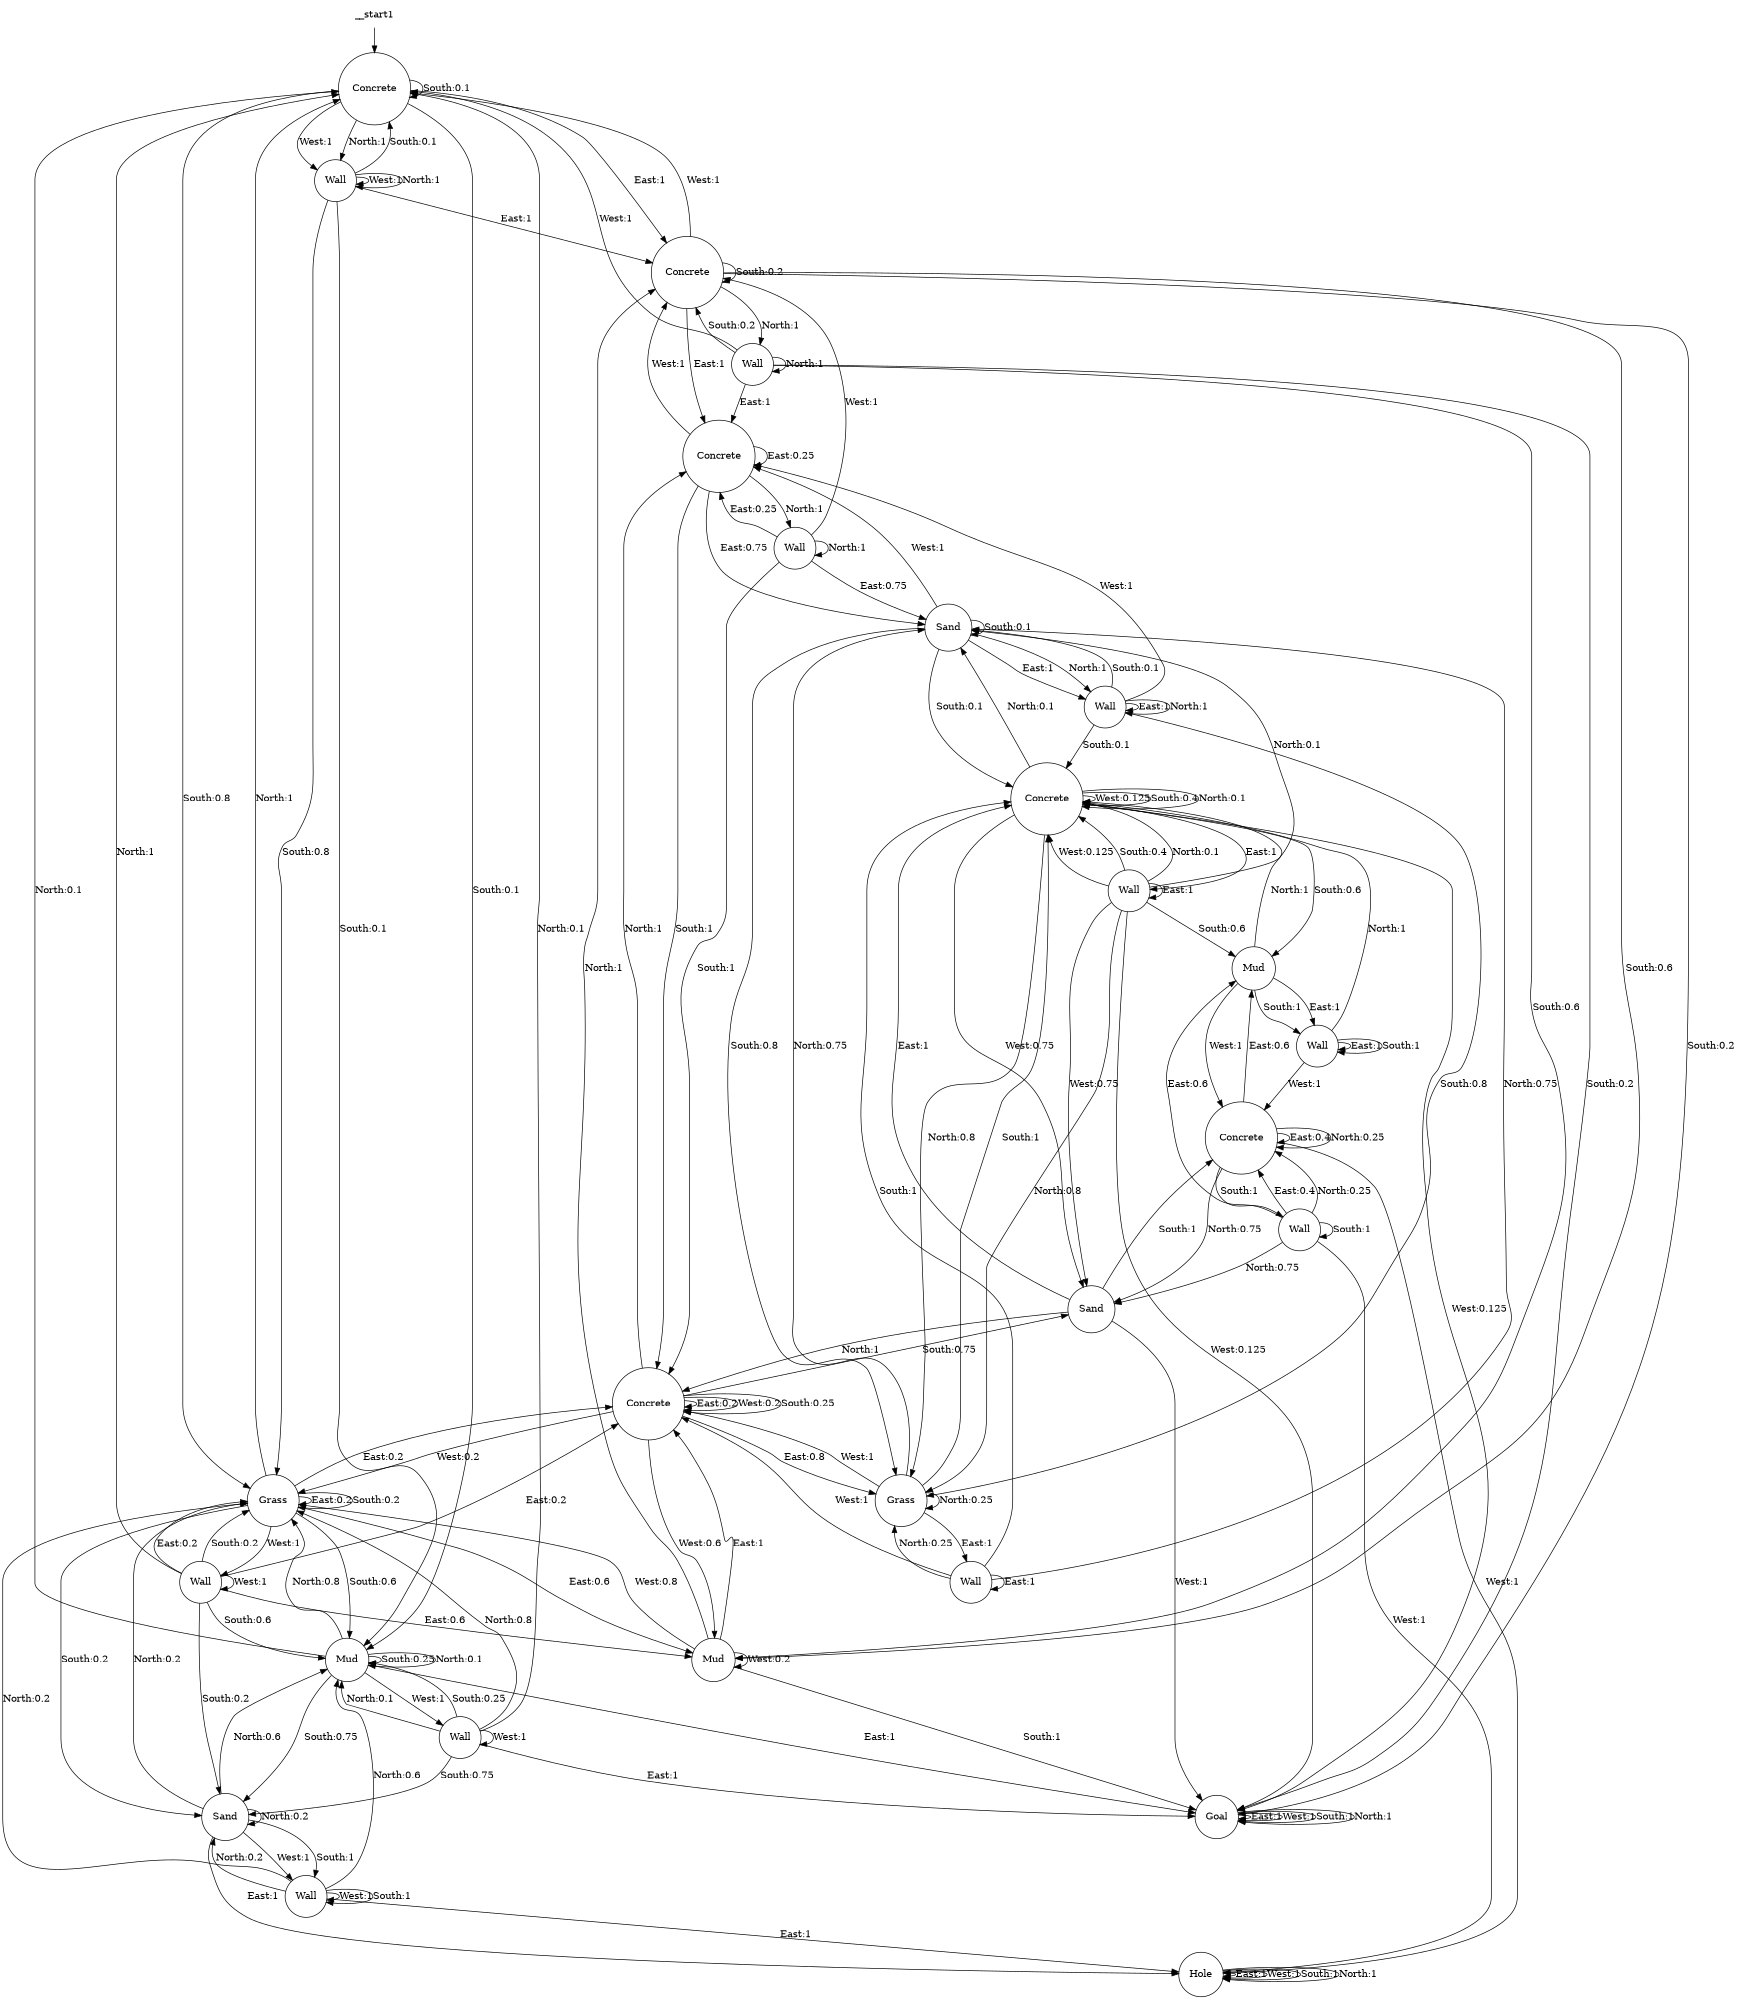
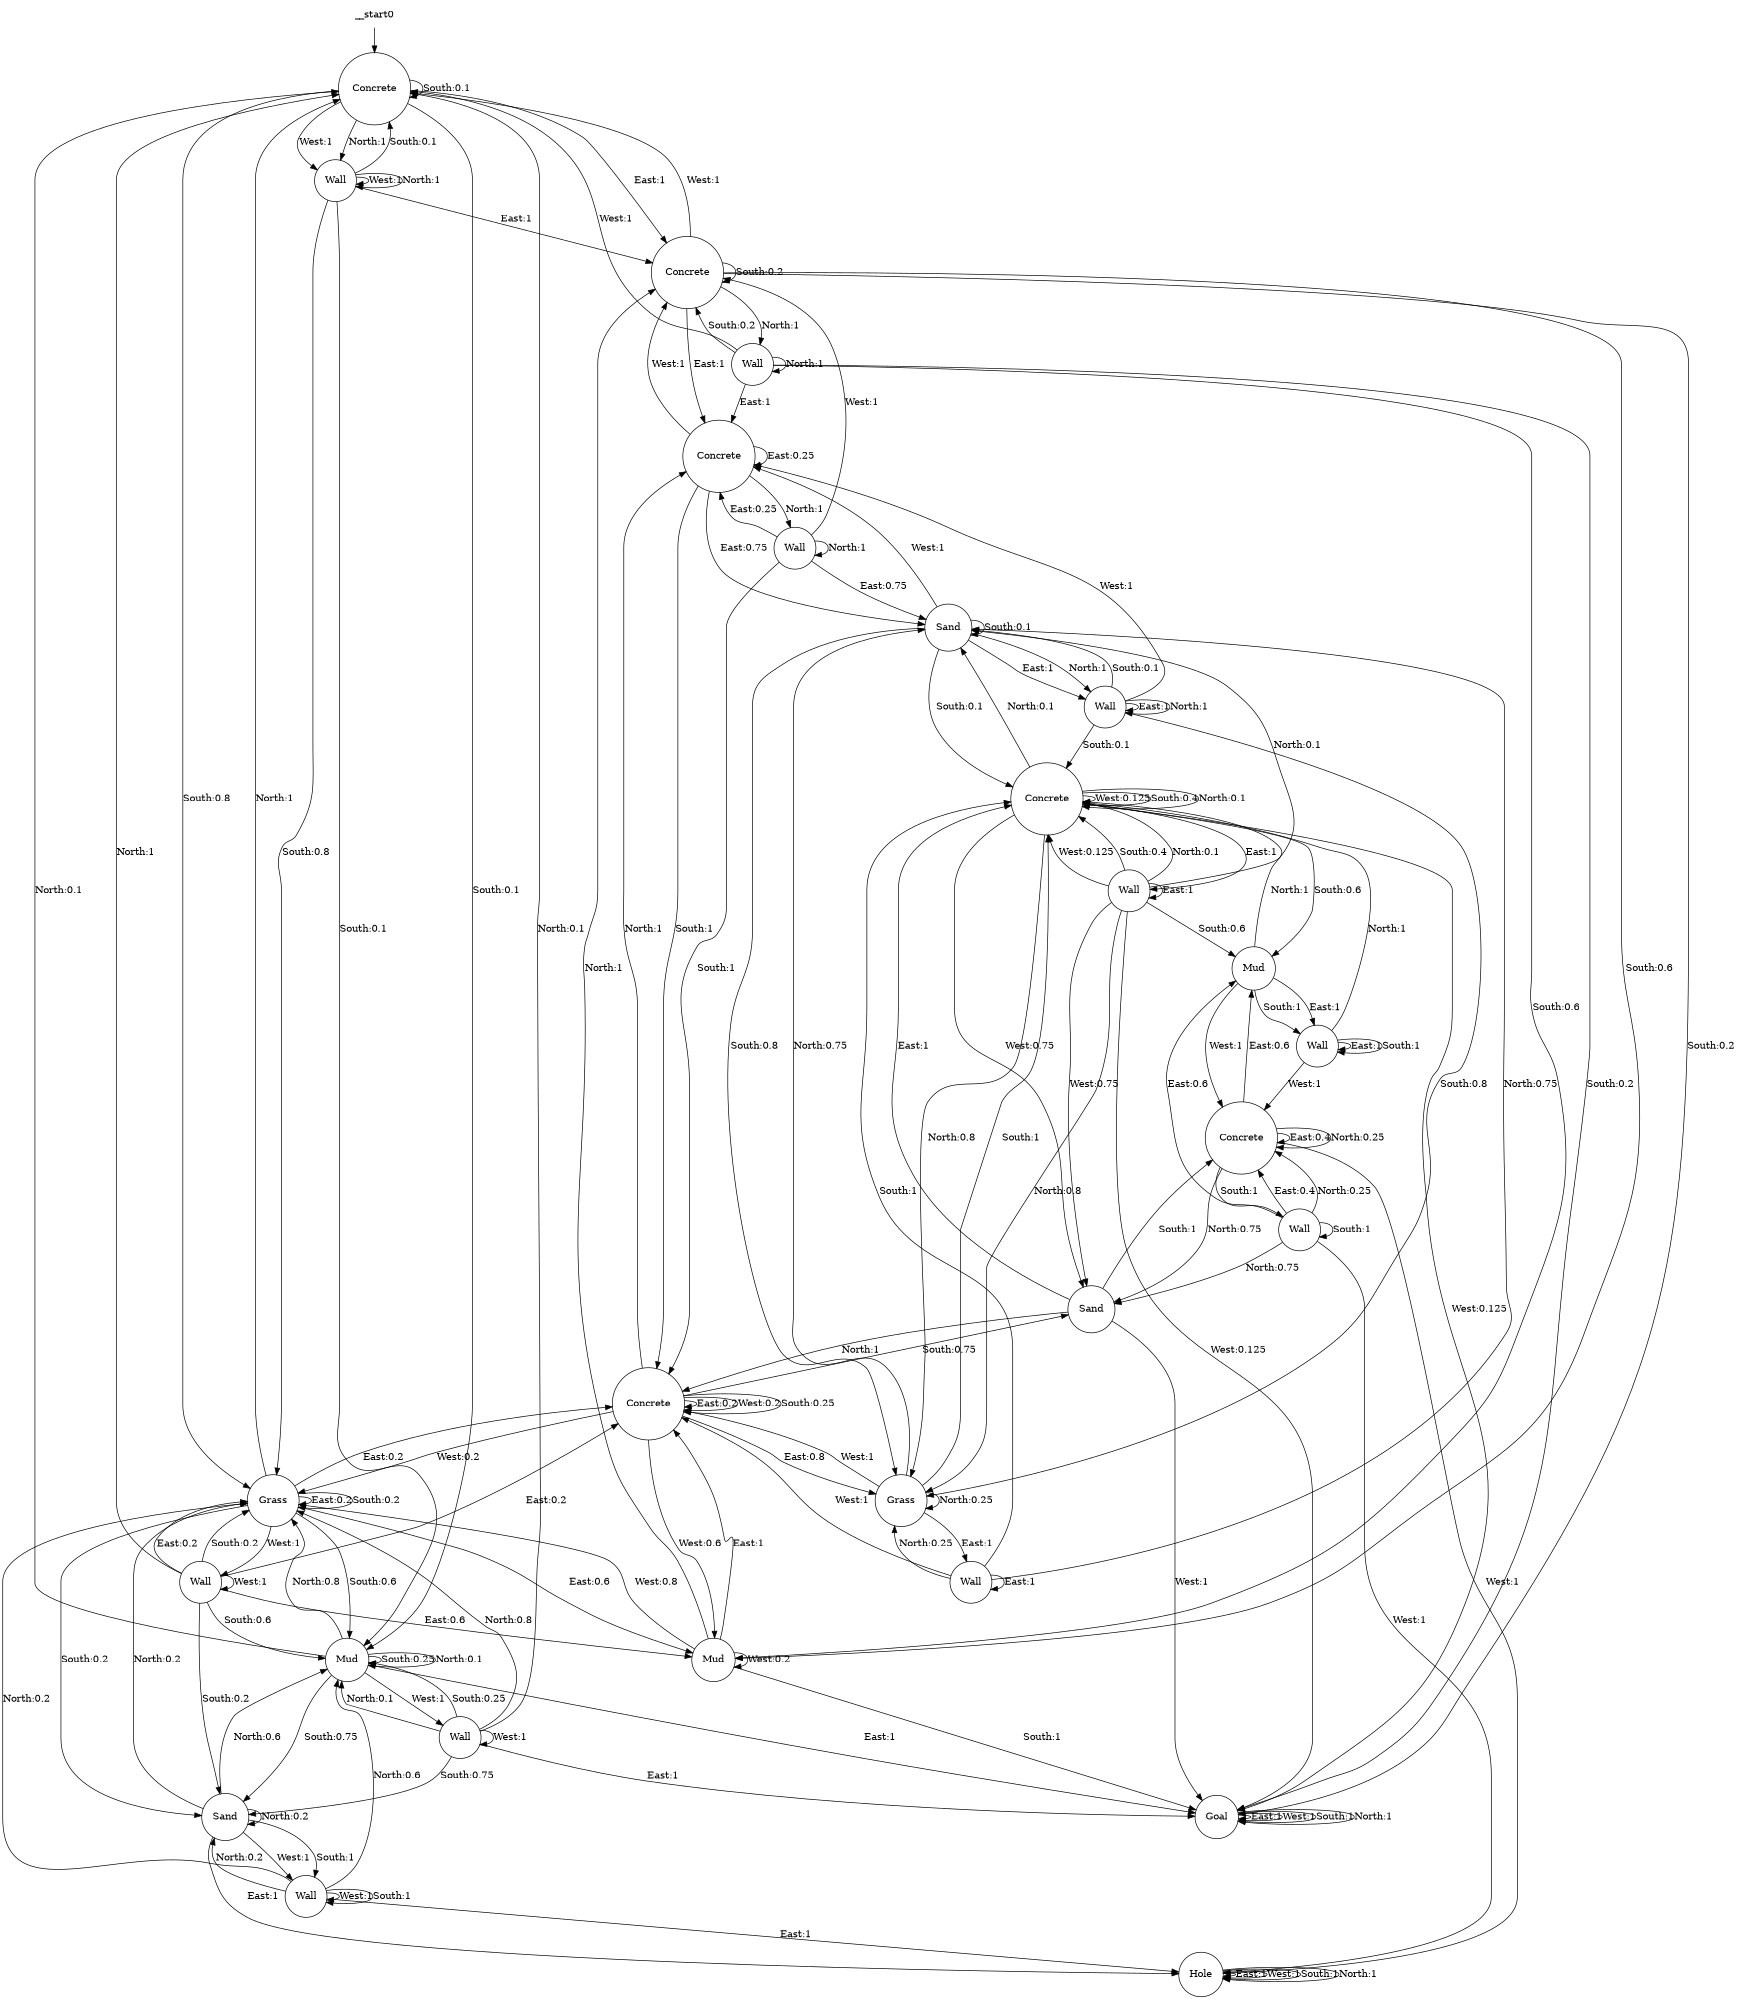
node "__start1": label "__start1" -> "__start0"
